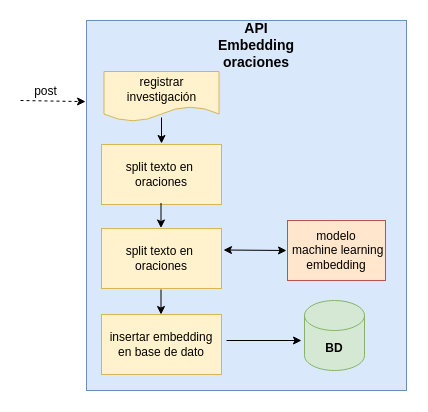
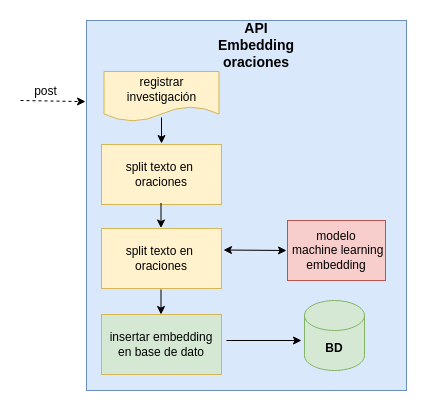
node "modelo machine learning embedding": fillcolor #ffe6cc -> #f8cecc
node "insertar embedding en base de dato": fillcolor #fff2cc -> #d5e8d4
